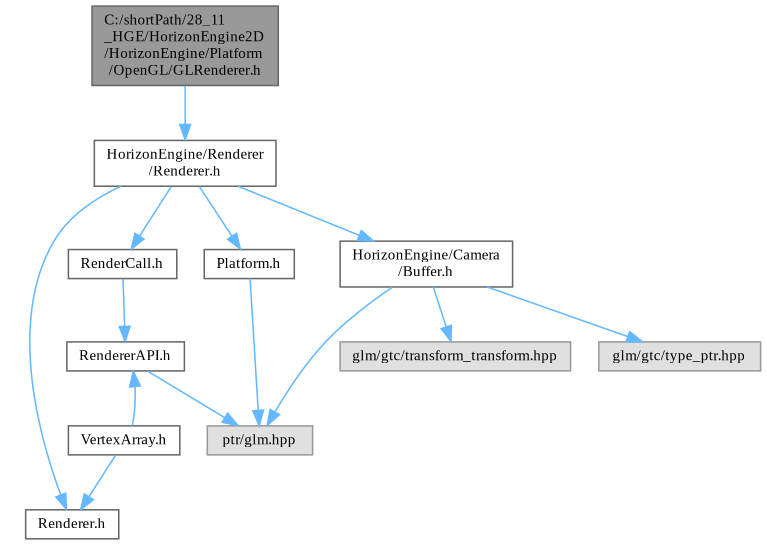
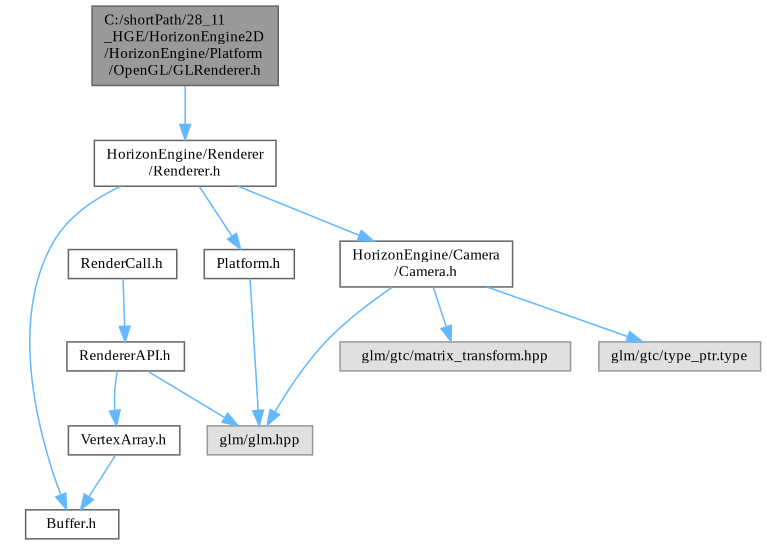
edge "HorizonEngine/Renderer /Renderer.h" -> "RenderCall.h": removed
node "HorizonEngine/Camera /Buffer.h": label "HorizonEngine/Camera /Buffer.h" -> "HorizonEngine/Camera /Camera.h"
node "glm/gtc/transform_transform.hpp": label "glm/gtc/transform_transform.hpp" -> "glm/gtc/matrix_transform.hpp"
node "glm/gtc/type_ptr.hpp": label "glm/gtc/type_ptr.hpp" -> "glm/gtc/type_ptr.type"
edge "VertexArray.h" -> "RendererAPI.h": reversed
node "ptr/glm.hpp": label "ptr/glm.hpp" -> "glm/glm.hpp"
node "Renderer.h": label "Renderer.h" -> "Buffer.h"
